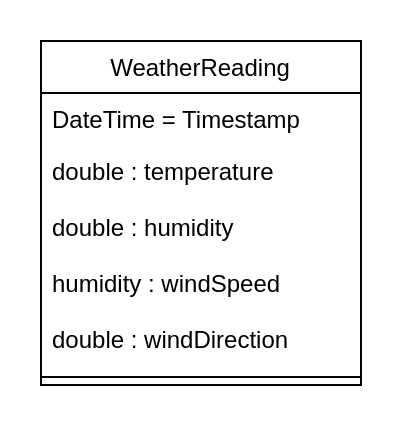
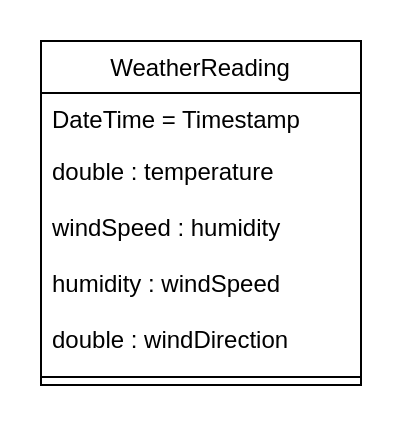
node "double : humidity": label "double : humidity" -> "windSpeed : humidity"
